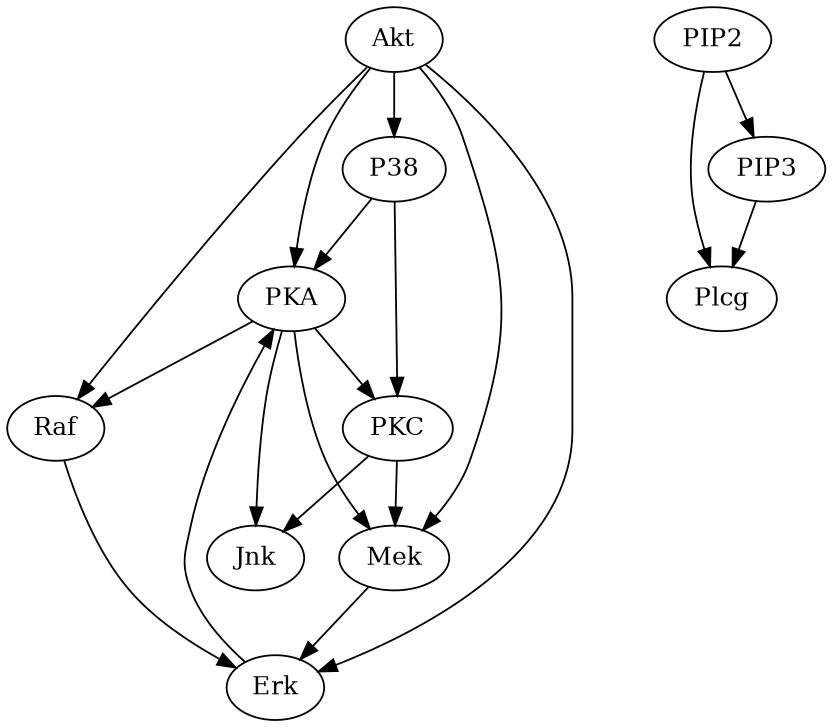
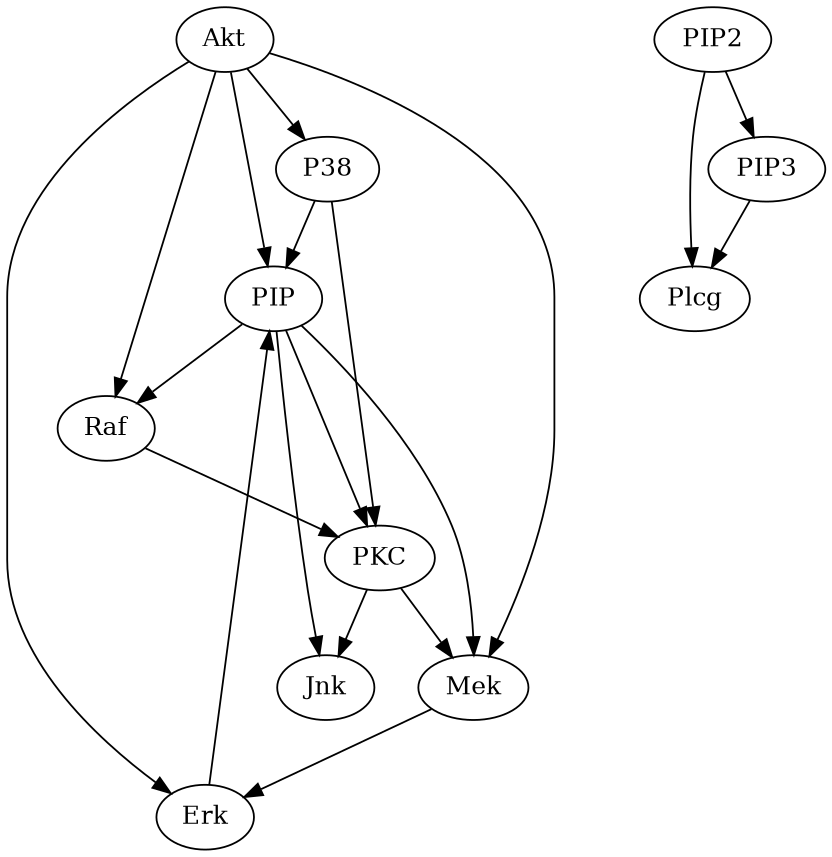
node "PKA": label "PKA" -> "PIP"
edge "Raf" -> "Erk": now "Raf" -> "PKC"
